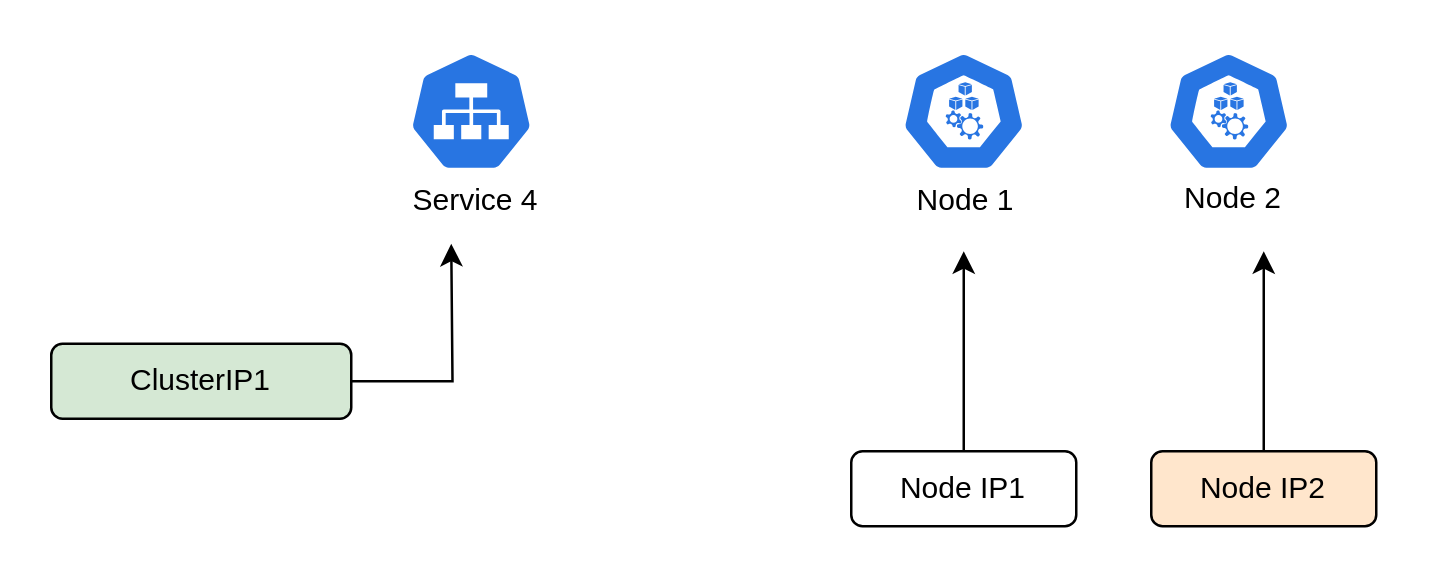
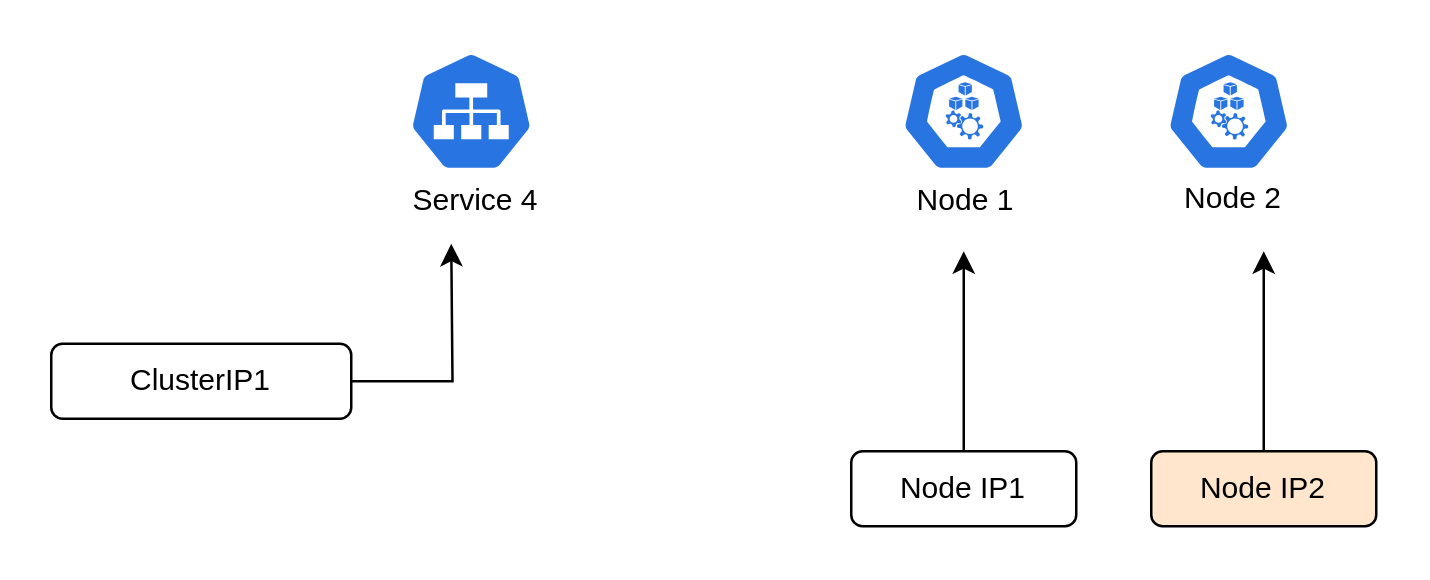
node "ClusterIP1": fillcolor #d5e8d4 -> #ffffff
